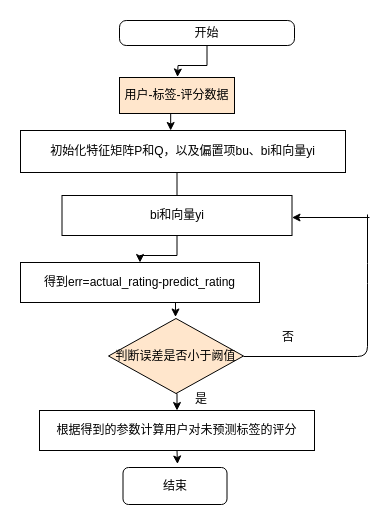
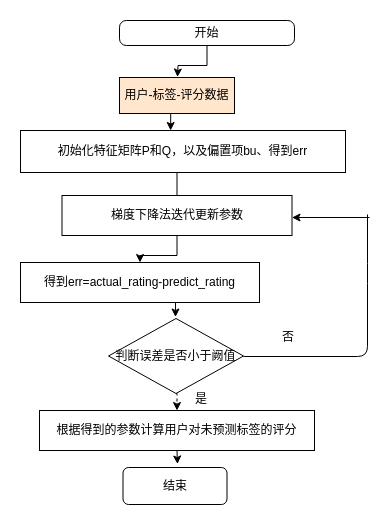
node "初始化特征矩阵P和Q，以及偏置项bu、bi和向量yi": label "初始化特征矩阵P和Q，以及偏置项bu、bi和向量yi" -> "初始化特征矩阵P和Q，以及偏置项bu、得到err"
node "bi和向量yi": label "bi和向量yi" -> "梯度下降法迭代更新参数"
node "判断误差是否小于阙值": fillcolor #ffe6cc -> #ffffff
edge "判断误差是否小于阙值" -> "根据得到的参数计算用户对未预测标签的评分": style solid -> dashed
